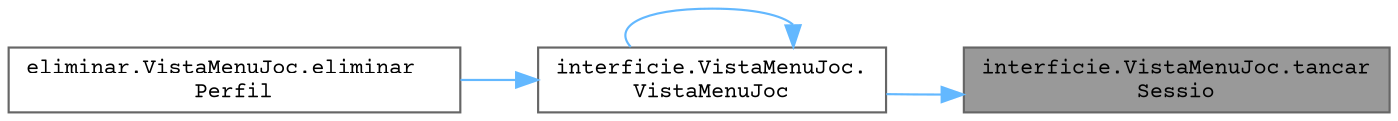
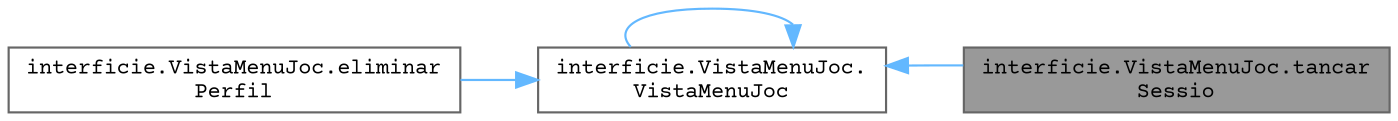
node "eliminar.VistaMenuJoc.eliminar Perfil": label "eliminar.VistaMenuJoc.eliminar Perfil" -> "interficie.VistaMenuJoc.eliminar Perfil"
edge "interficie.VistaMenuJoc. VistaMenuJoc" -> "interficie.VistaMenuJoc.tancar Sessio": reversed
